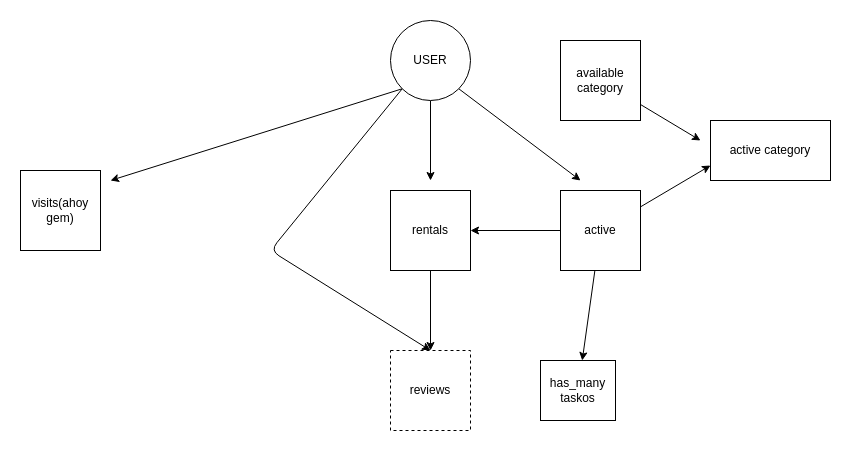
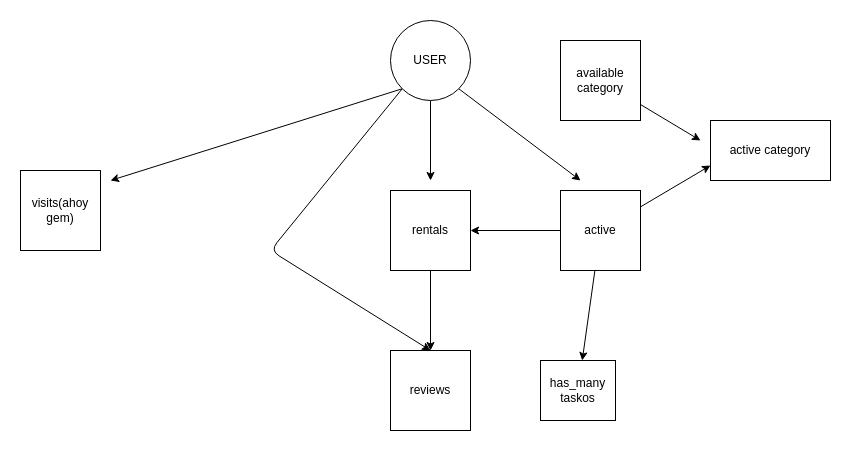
node "reviews": style dashed -> solid
